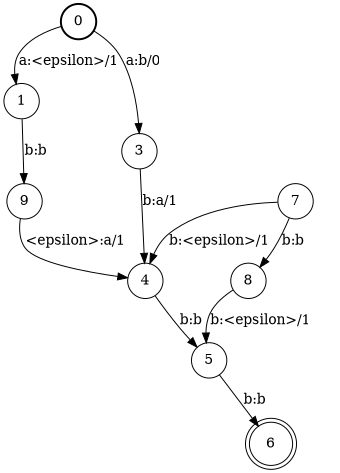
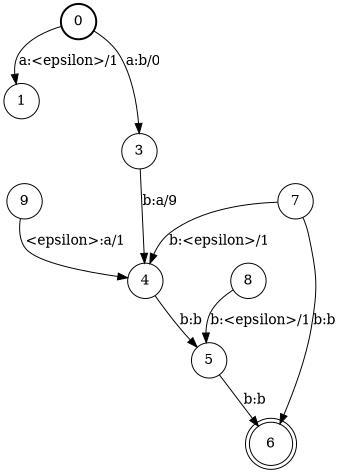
edge "1" -> "9": removed, label "b:b"
edge "3" -> "4": label "b:a/1" -> "b:a/9"
edge "7" -> "8": now "7" -> "6"
